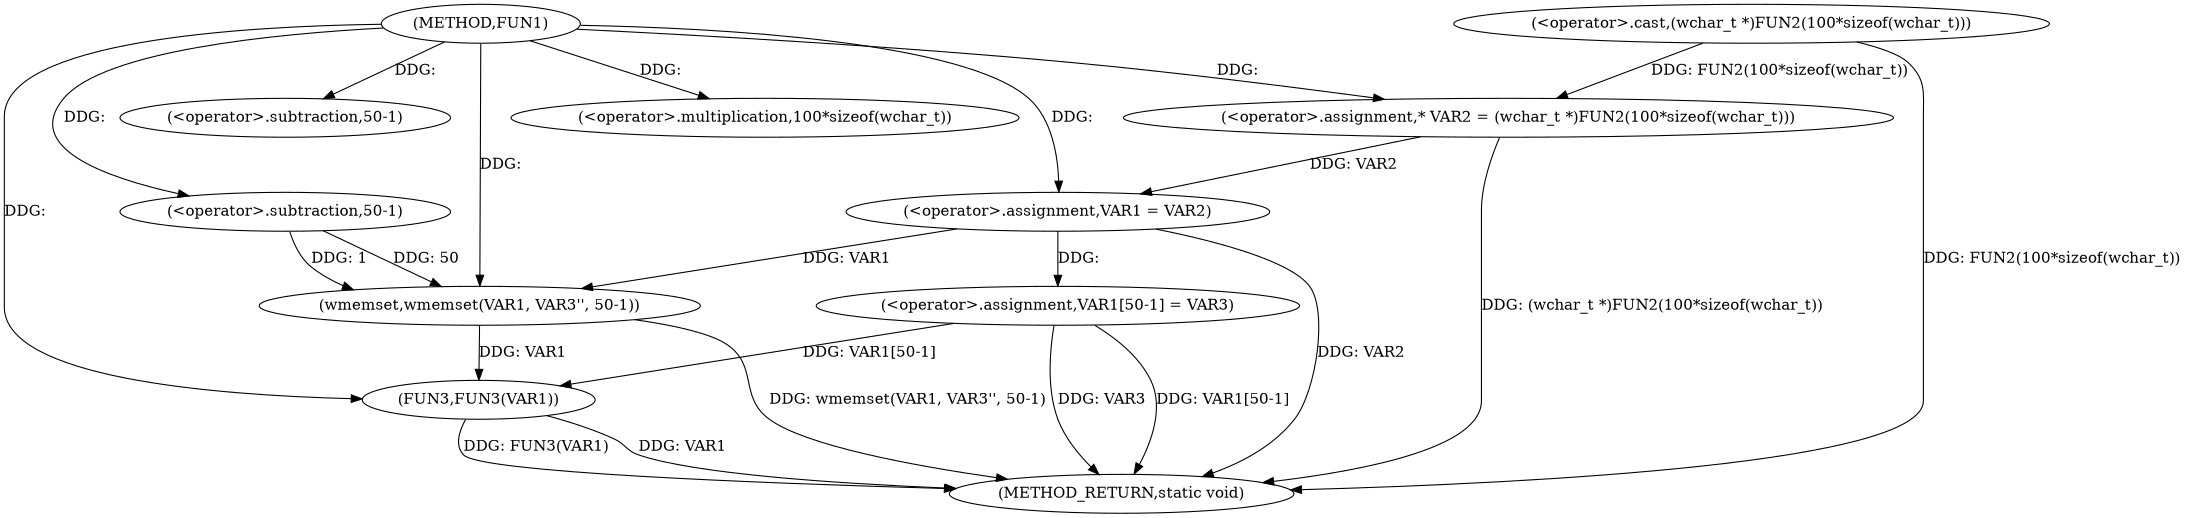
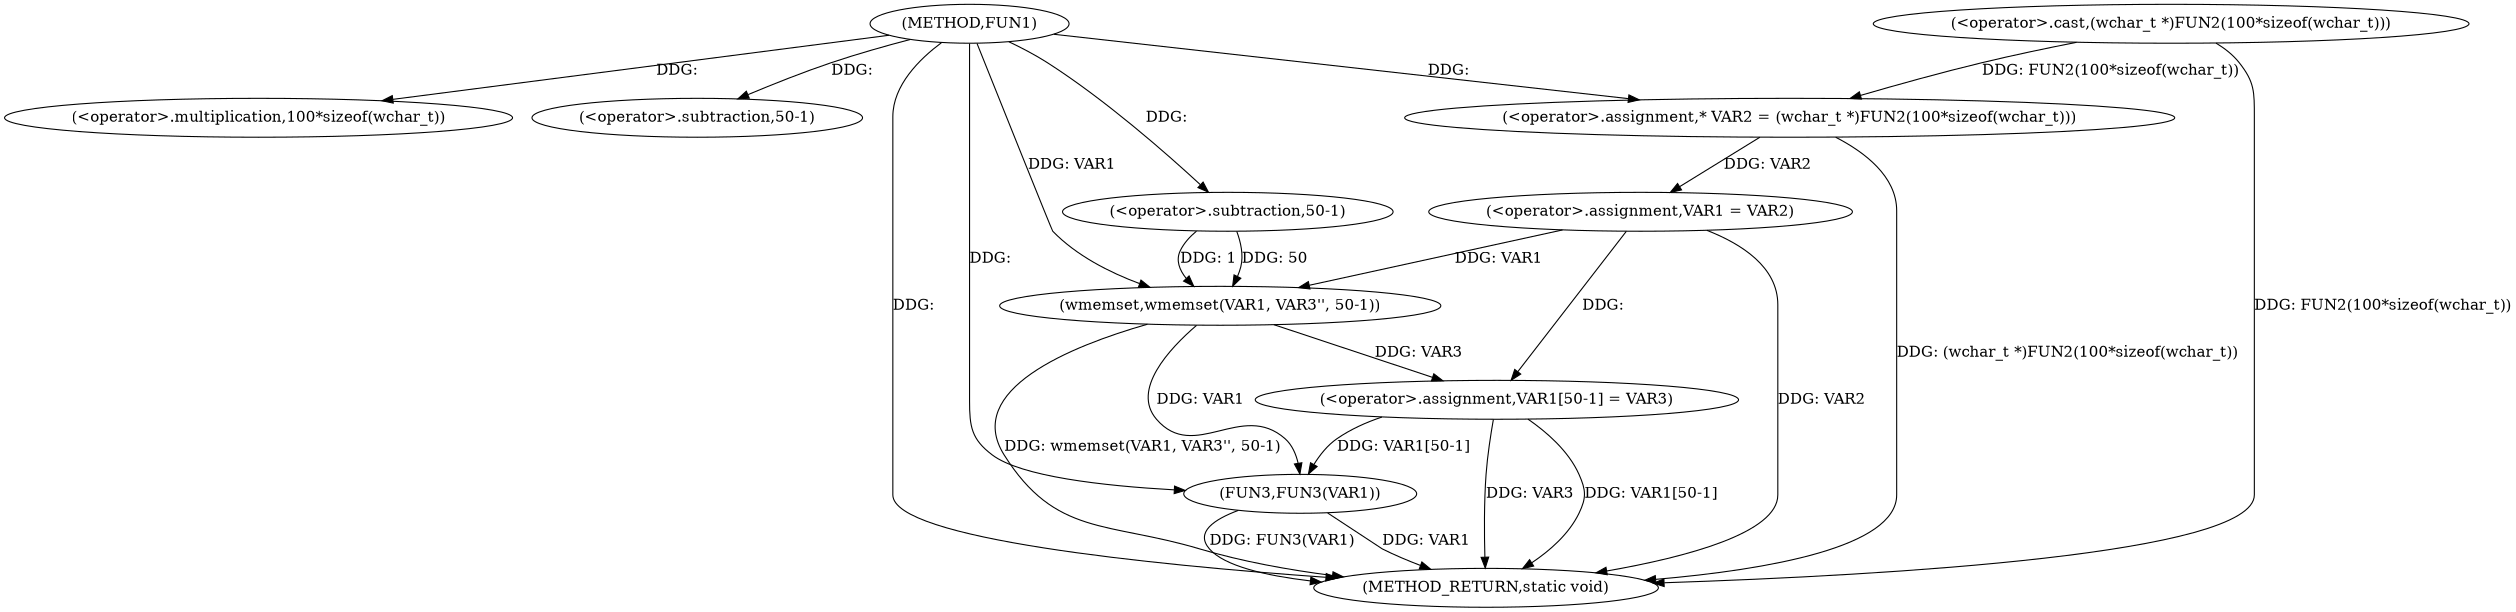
edge "(METHOD,FUN1)" -> "(<operator>.assignment,VAR1 = VAR2)": now "(METHOD,FUN1)" -> "(METHOD_RETURN,static void)"
edge "(METHOD,FUN1)" -> "(wmemset,wmemset(VAR1, VAR3'', 50-1))": label "DDG: " -> "DDG: VAR1"
edge "(wmemset,wmemset(VAR1, VAR3'', 50-1))" -> "(<operator>.assignment,VAR1[50-1] = VAR3)": added, label "DDG: VAR3"
